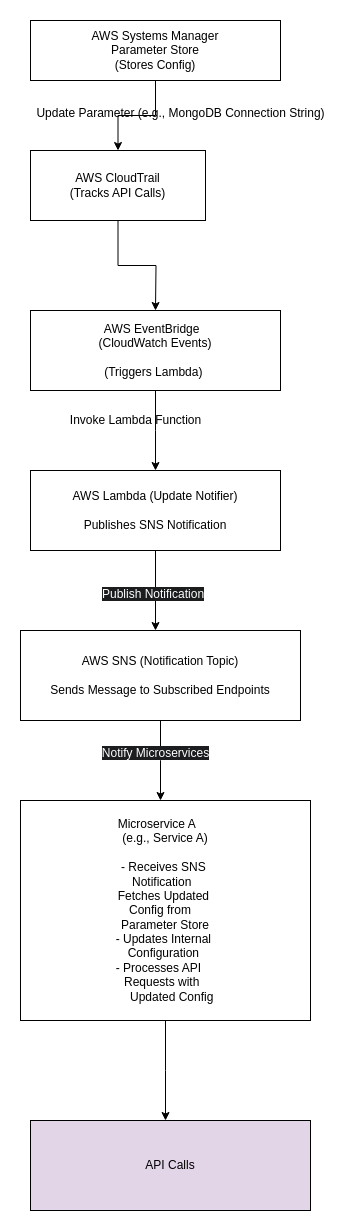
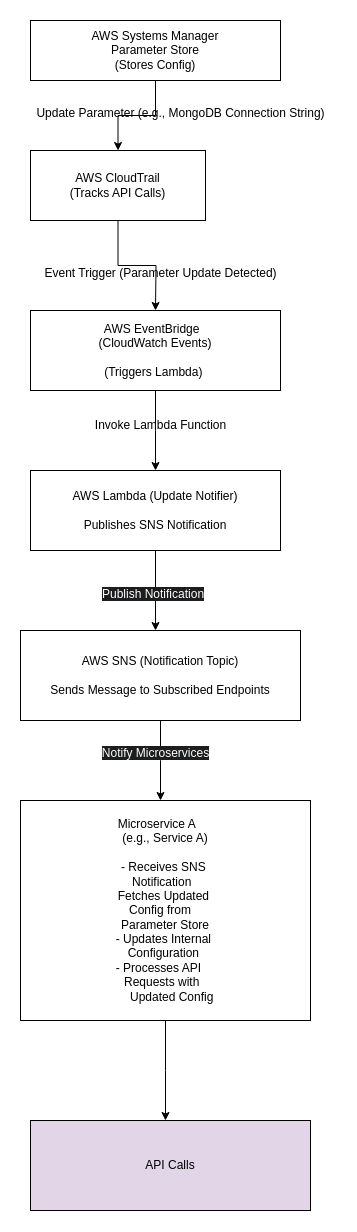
node "Event Trigger (Parameter Update Detected)": added
node "Invoke Lambda Function": moved (136, 421) -> (161, 426)
